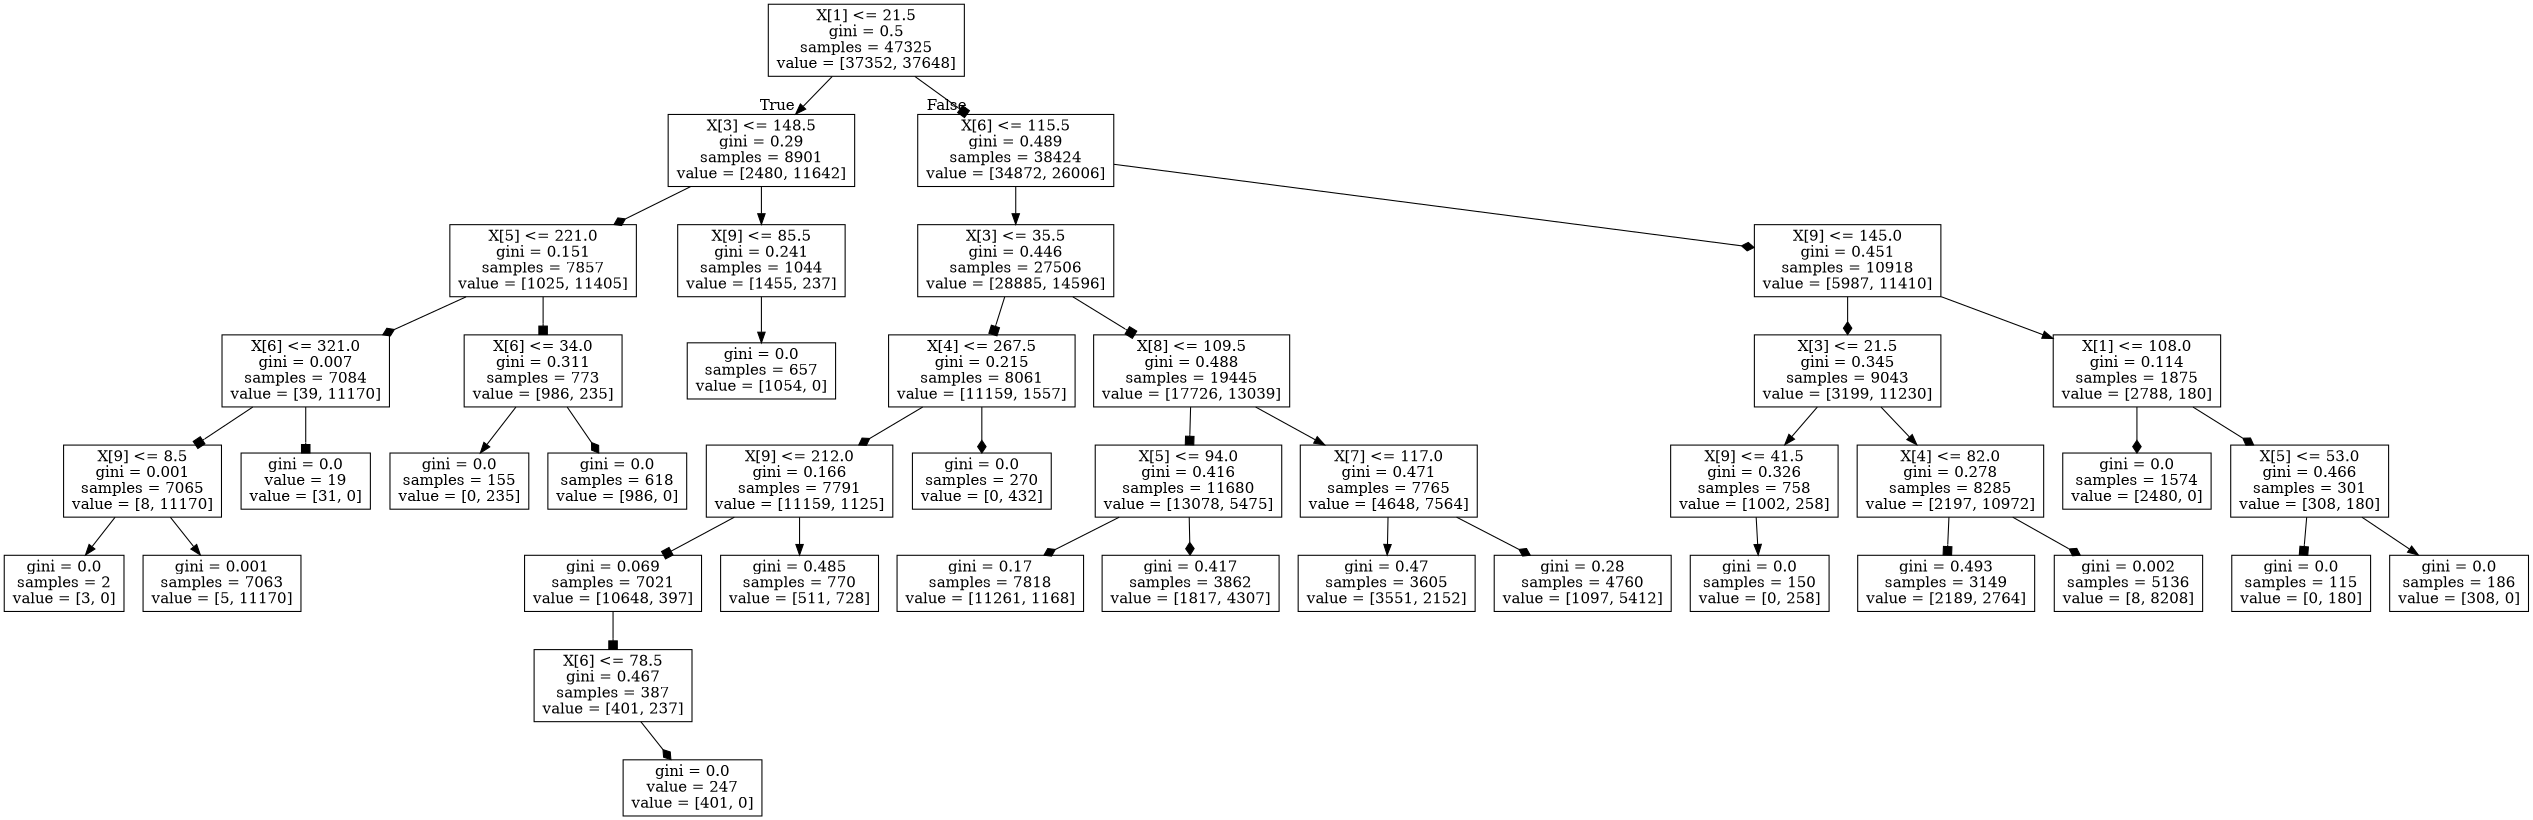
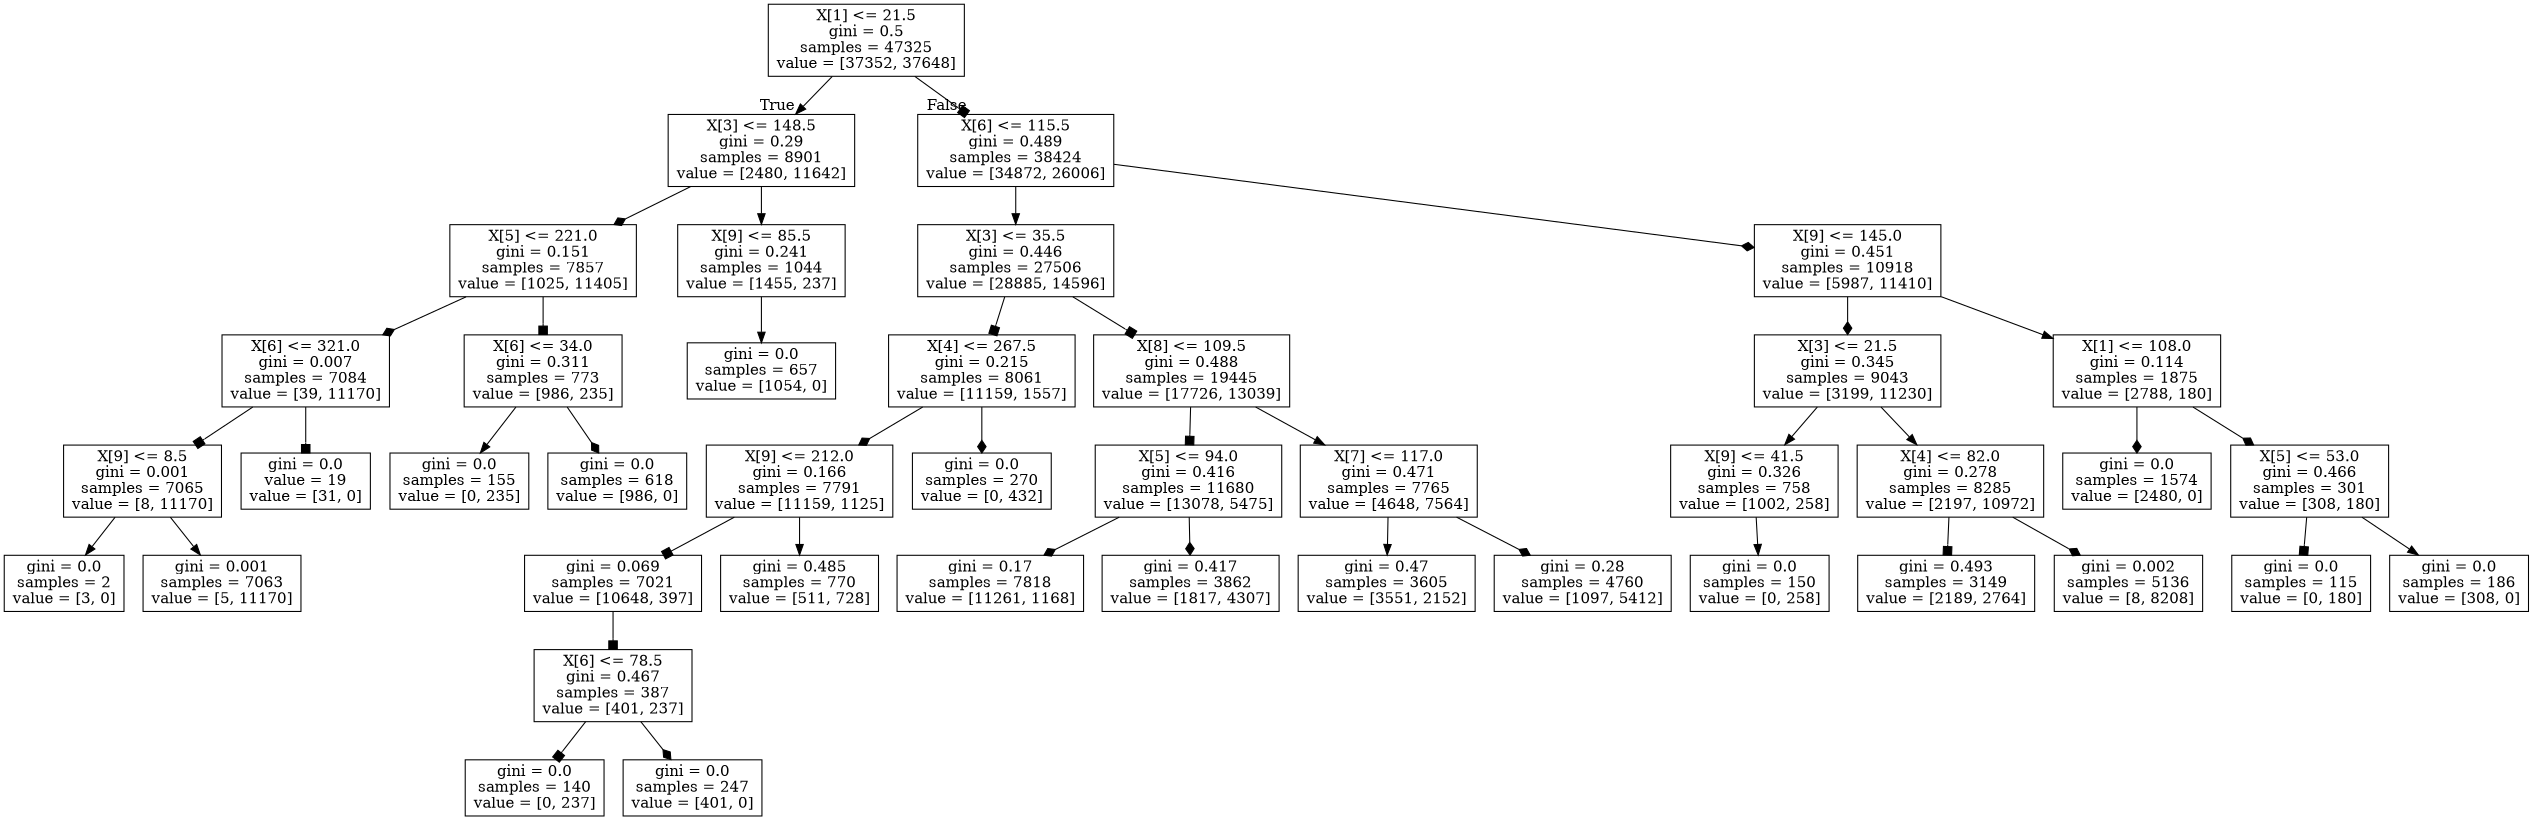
node "gini = 0.0 samples = 140 value = [0, 237]": added
node "gini = 0.0 value = 247 value = [401, 0]": label "gini = 0.0 value = 247 value = [401, 0]" -> "gini = 0.0 samples = 247 value = [401, 0]"
